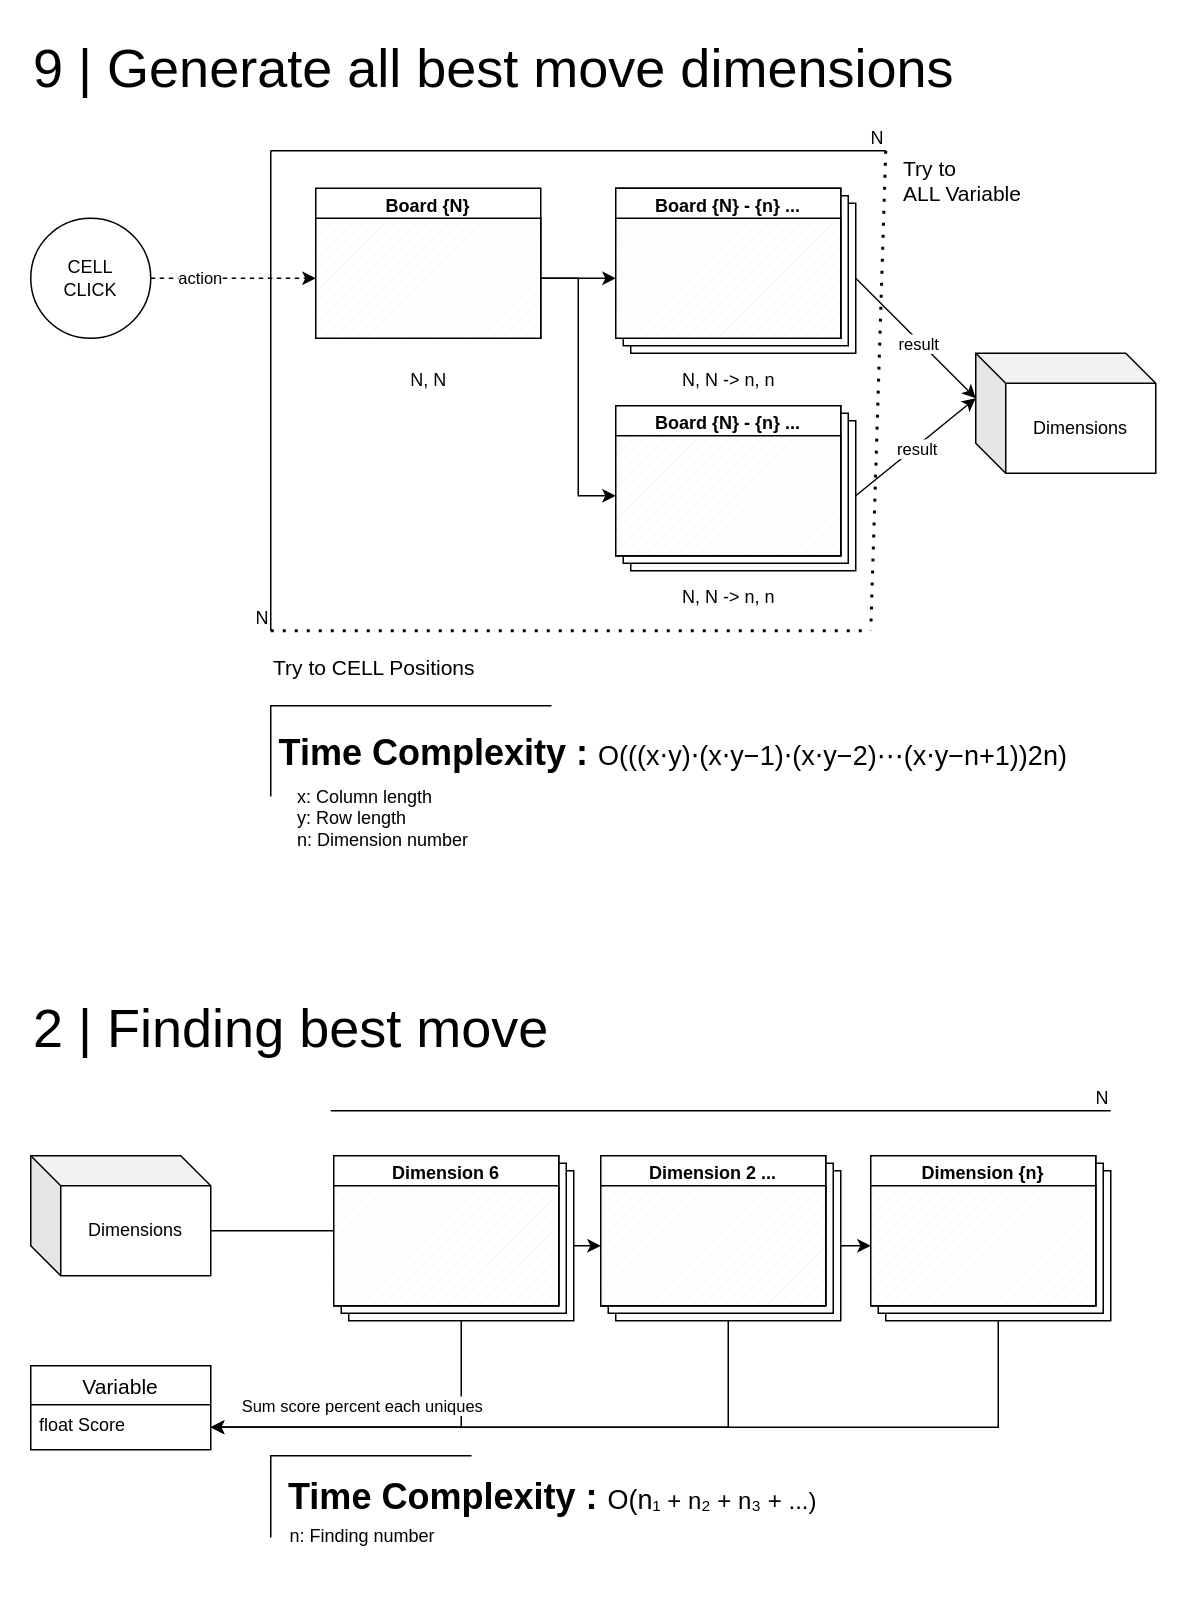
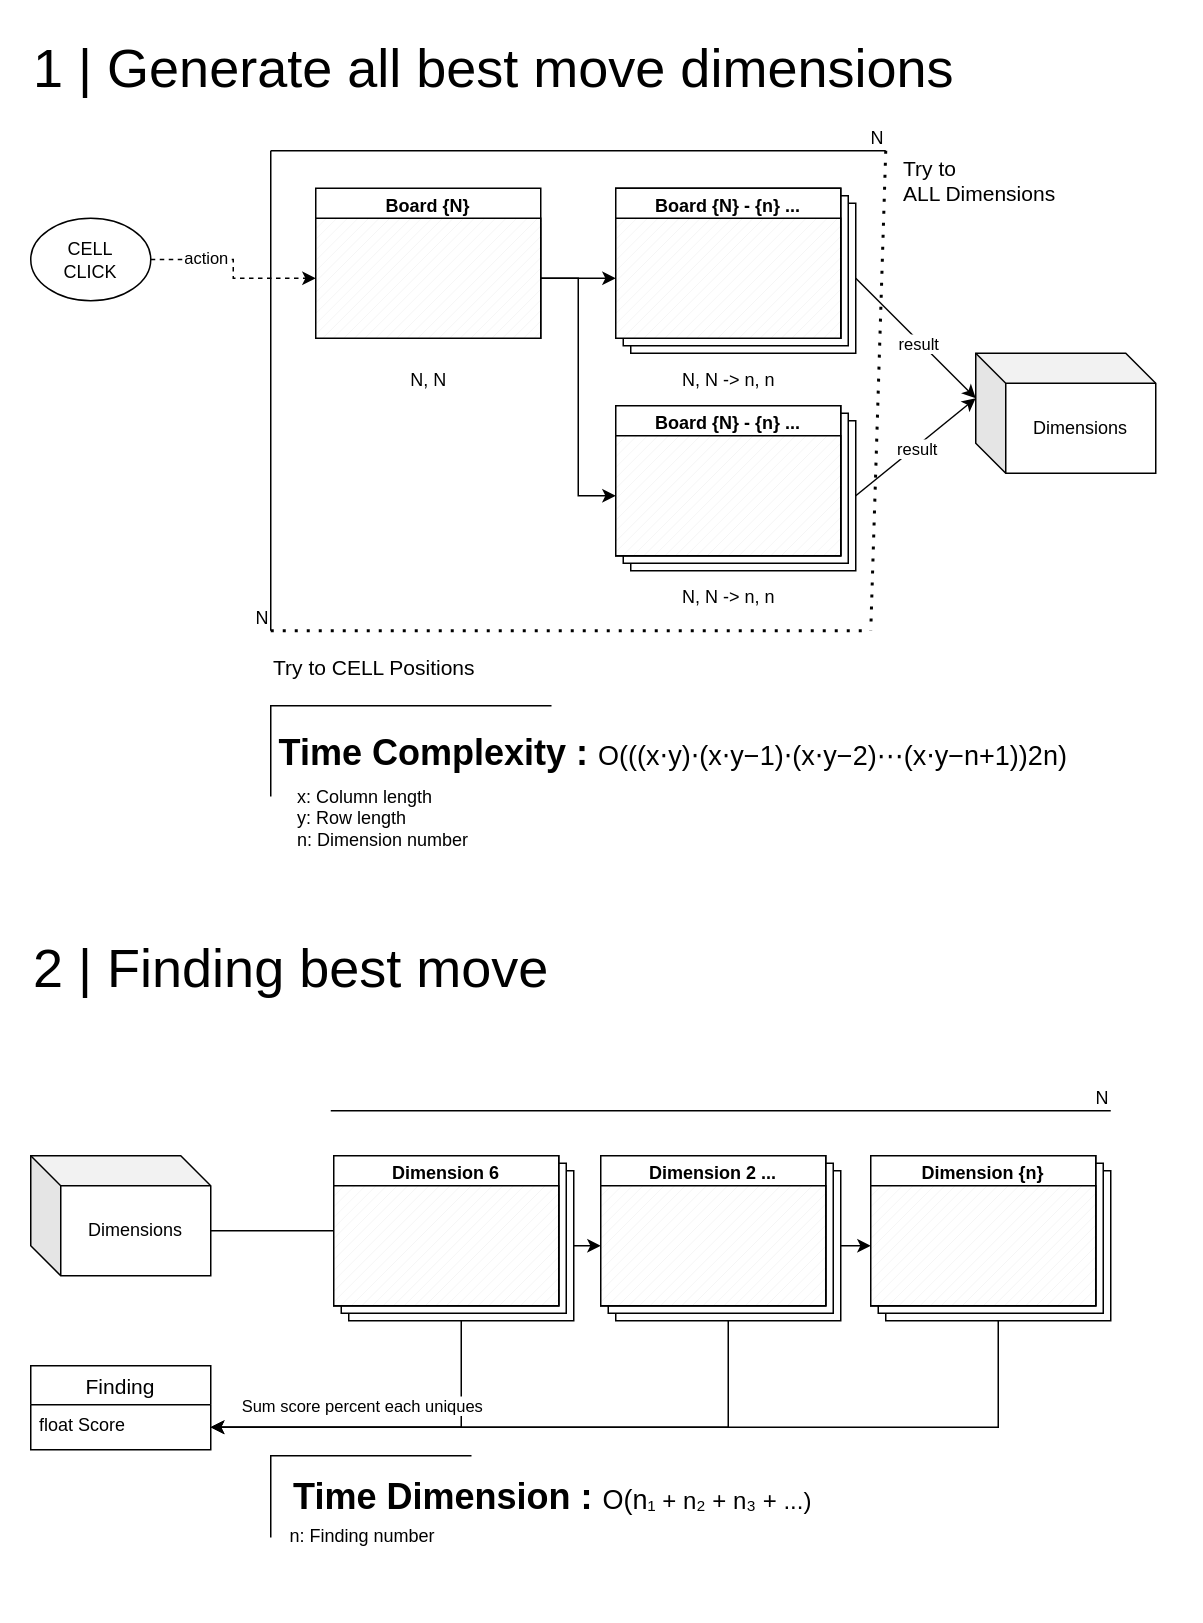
node "9 | Generate all best move dimensions": label "9 | Generate all best move dimensions" -> "1 | Generate all best move dimensions"
node "Try to ALL Variable": label "Try to ALL Variable" -> "Try to ALL Dimensions"
node "CELL CLICK": size 120x120 -> 120x83
node "2 | Finding best move": moved (601, 1028) -> (601, 968)
node "Variable": label "Variable" -> "Finding"
node "Time Complexity : O(n₁ + n₂ + n₃ + ...)": label "Time Complexity : O(n₁ + n₂ + n₃ + ...)" -> "Time Dimension : O(n₁ + n₂ + n₃ + ...)"
